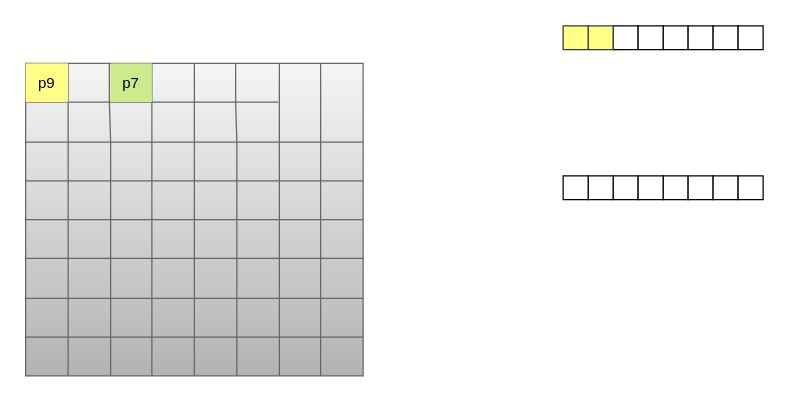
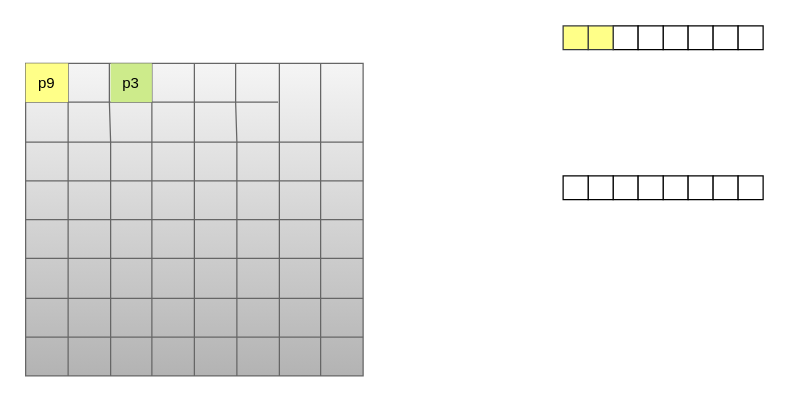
node "p7": label "p7" -> "p3"
